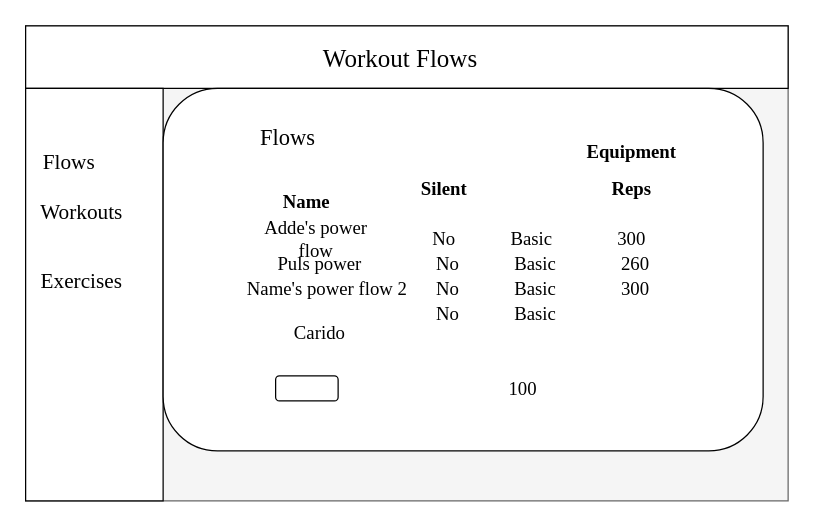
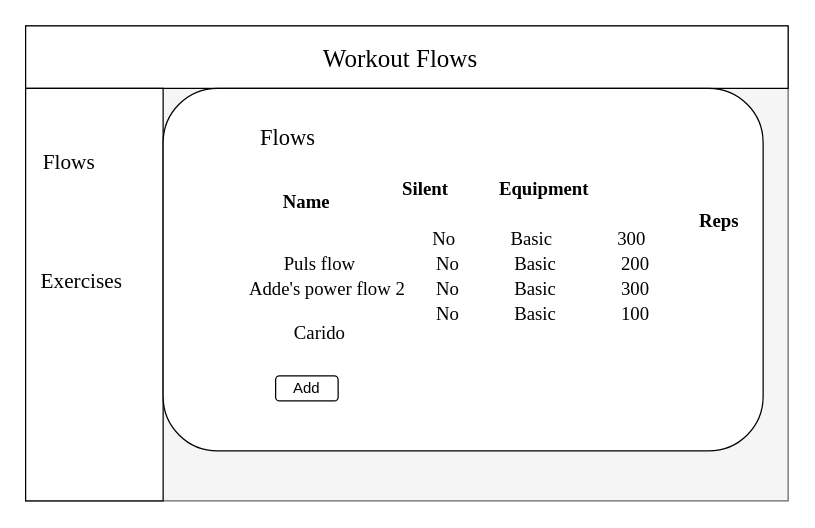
node "Equipment": moved (632, 151) -> (544, 188)
node "Silent": moved (444, 188) -> (426, 188)
node "Reps": moved (632, 188) -> (719, 219)
node "Workouts": removed
node "Adde's power flow": removed
node "Puls power": label "Puls power" -> "Puls flow"
node "260": label "260" -> "200"
node "Name's power flow 2": label "Name's power flow 2" -> "Adde's power flow 2"
node "Add": added
node "100": moved (523, 388) -> (635, 313)
